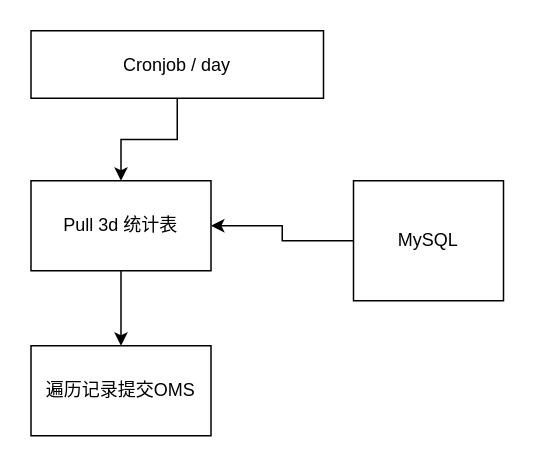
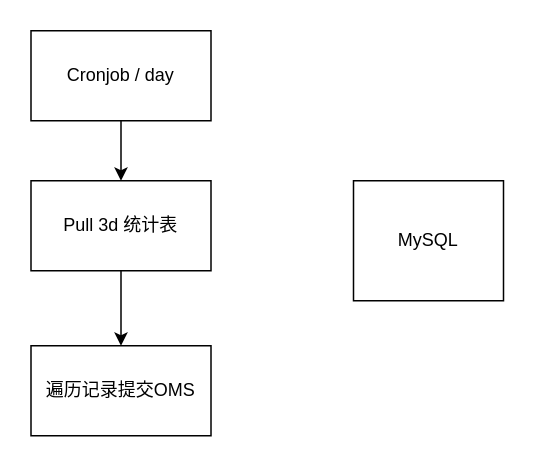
node "Cronjob / day": size 293x68 -> 180x90
edge "MySQL" -> "Pull 3d 统计表": removed
